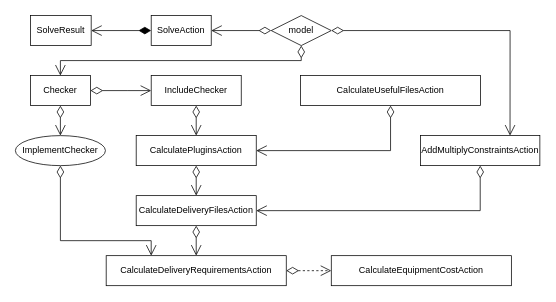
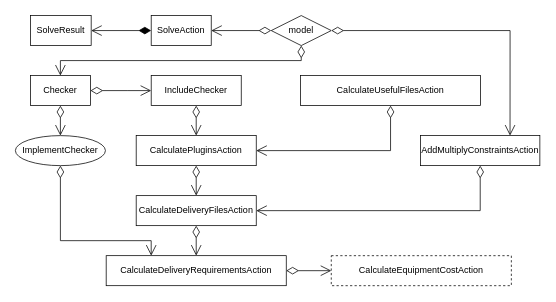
edge "CalculateDeliveryRequirementsAction" -- "CalculateEquipmentCostAction": style dashed -> solid
node "CalculateEquipmentCostAction": style solid -> dashed
